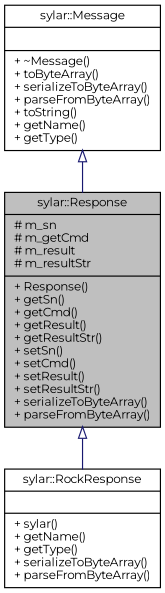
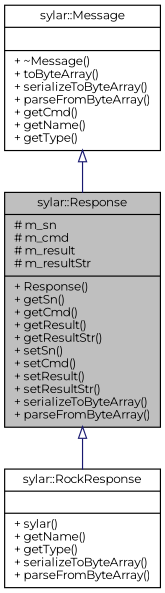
node "sylar::Message": text "+ toString()" -> "+ getCmd()"
node "sylar::Response": text "# m_getCmd" -> "# m_cmd"
